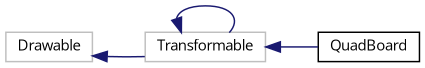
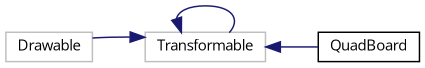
edge "Transformable" -> "Drawable": reversed
